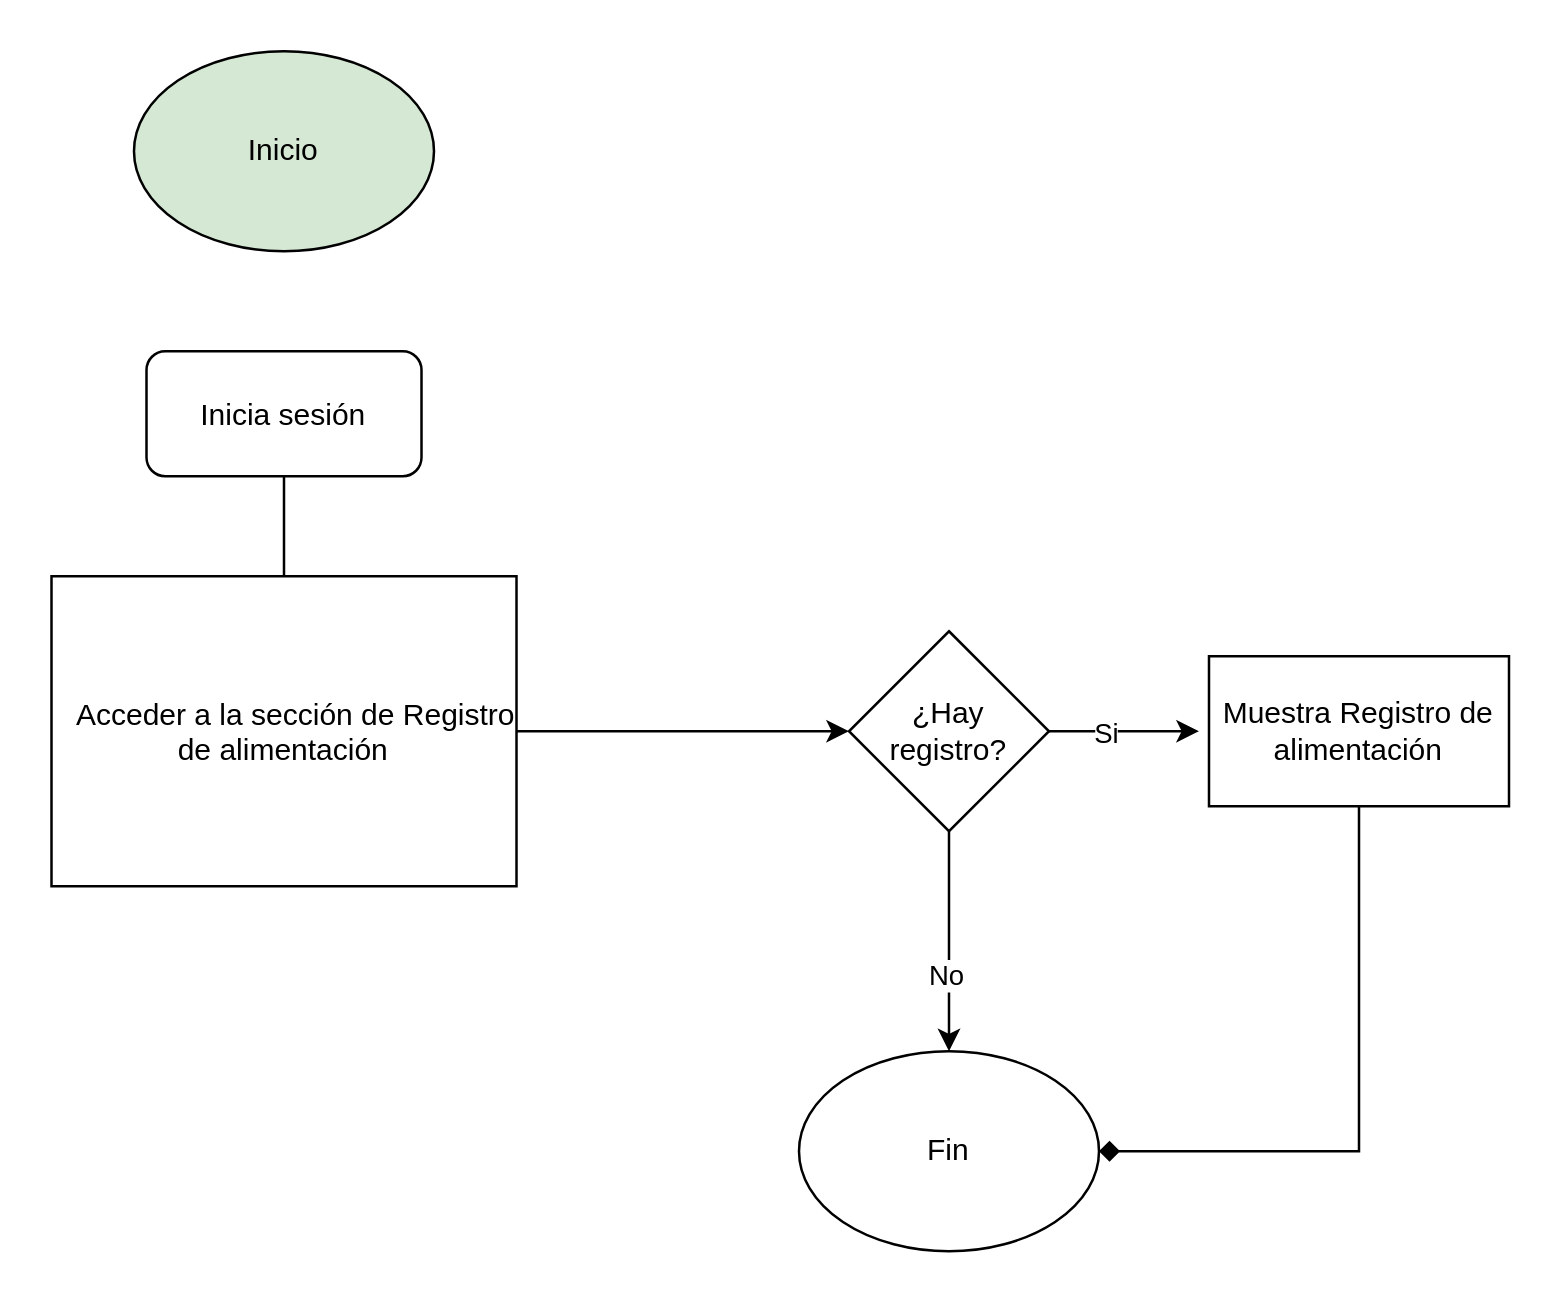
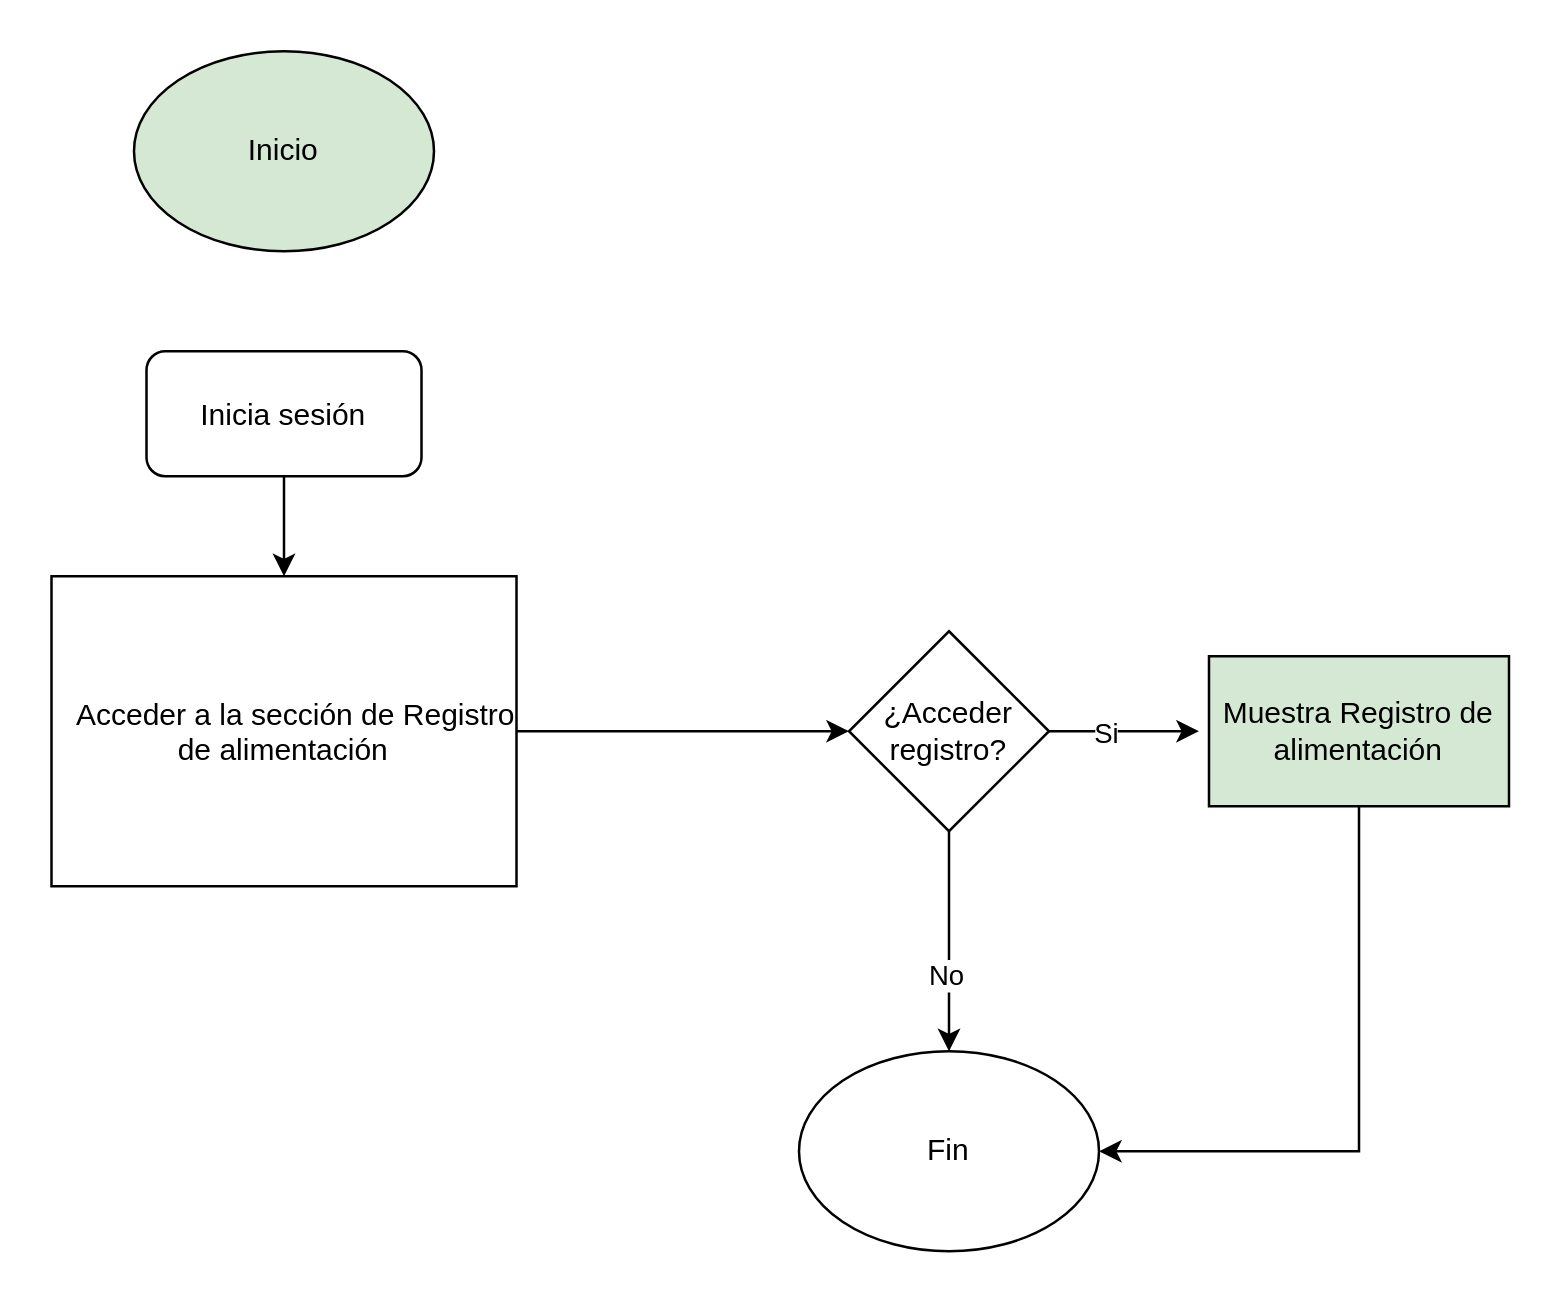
edge "Inicia sesión" -- "Acceder a la sección de Registro de alimentación": arrowhead none -> classic
node "¿Hay registro?": label "¿Hay registro?" -> "¿Acceder registro?"
node "Muestra Registro de alimentación": fillcolor #ffffff -> #d5e8d4
edge "Muestra Registro de alimentación" -> "Fin": arrowhead diamond -> classic
